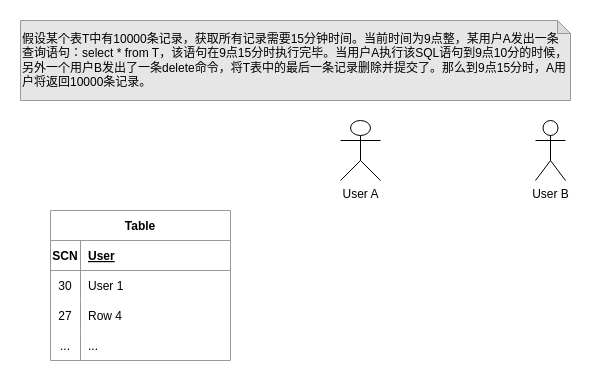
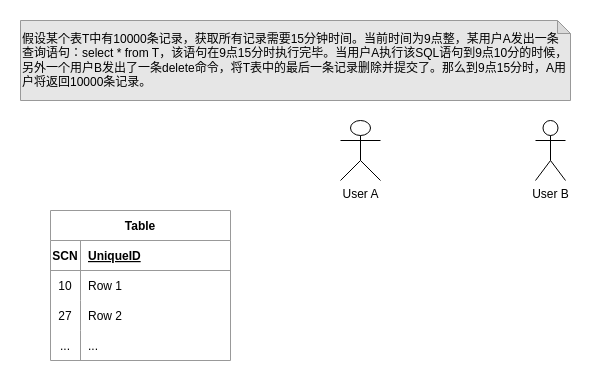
node "User": label "User" -> "UniqueID"
node "30": label "30" -> "10"
node "User 1": label "User 1" -> "Row 1"
node "Row 4": label "Row 4" -> "Row 2"
